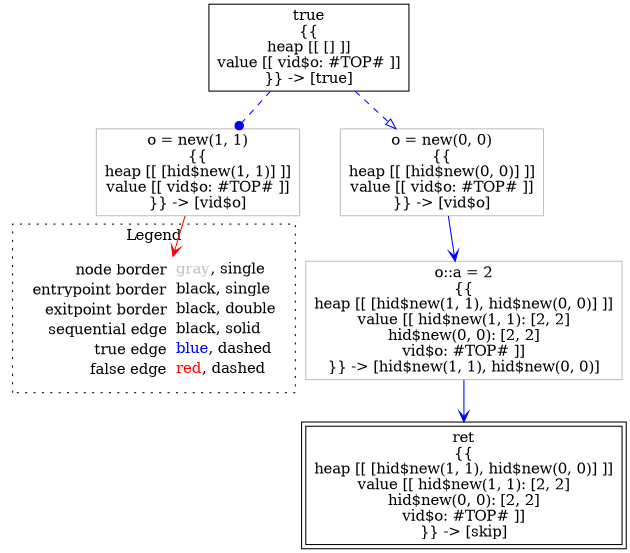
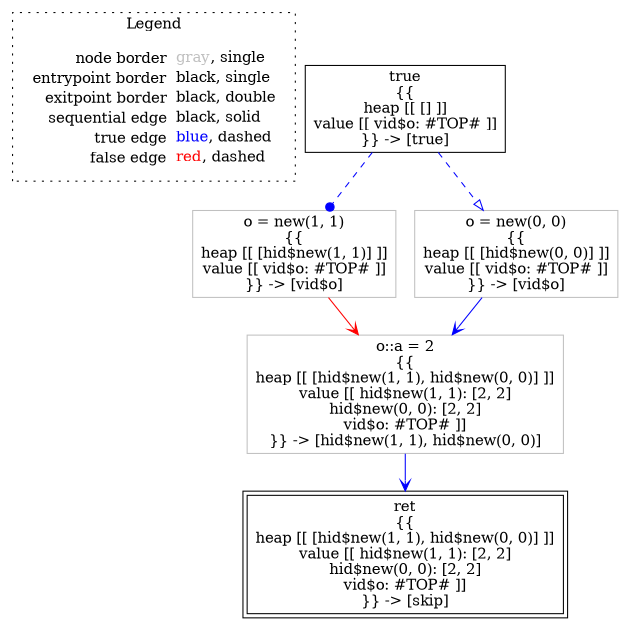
edge "o = new(1, 1)" -> "node border": now "o = new(1, 1)" -> "o::a = 2"
